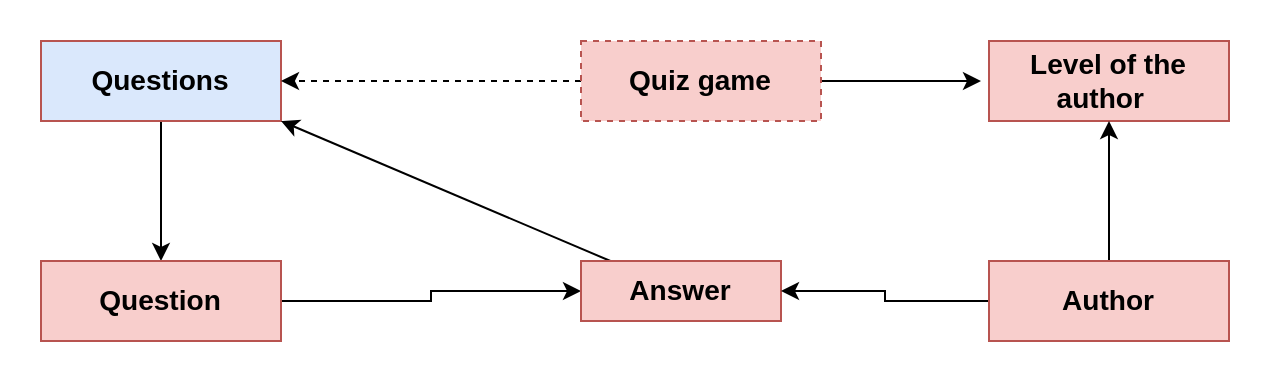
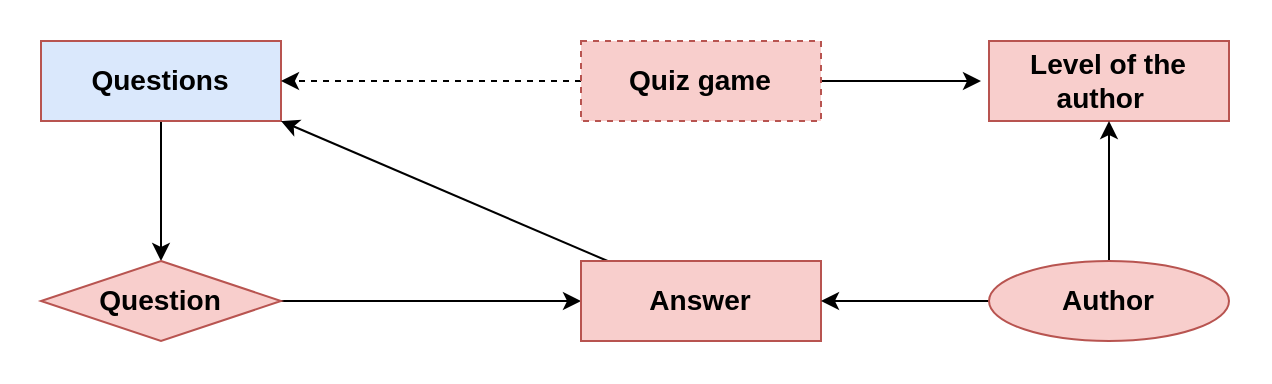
node "Answer": size 200x60 -> 240x80
node "Question": shape rectangle -> diamond
node "Author": shape rectangle -> ellipse
